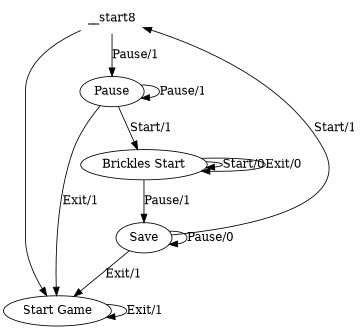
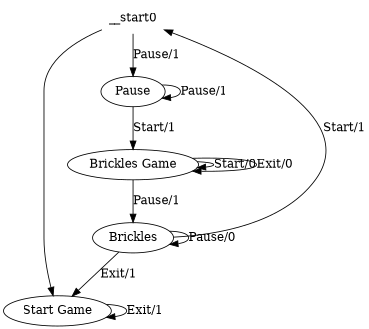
node "__start8": label "__start8" -> "__start0"
node "Brickles Start": label "Brickles Start" -> "Brickles Game"
edge "Pause" -> "Start Game": removed, label "Exit/1"
node "Save": label "Save" -> "Brickles"
